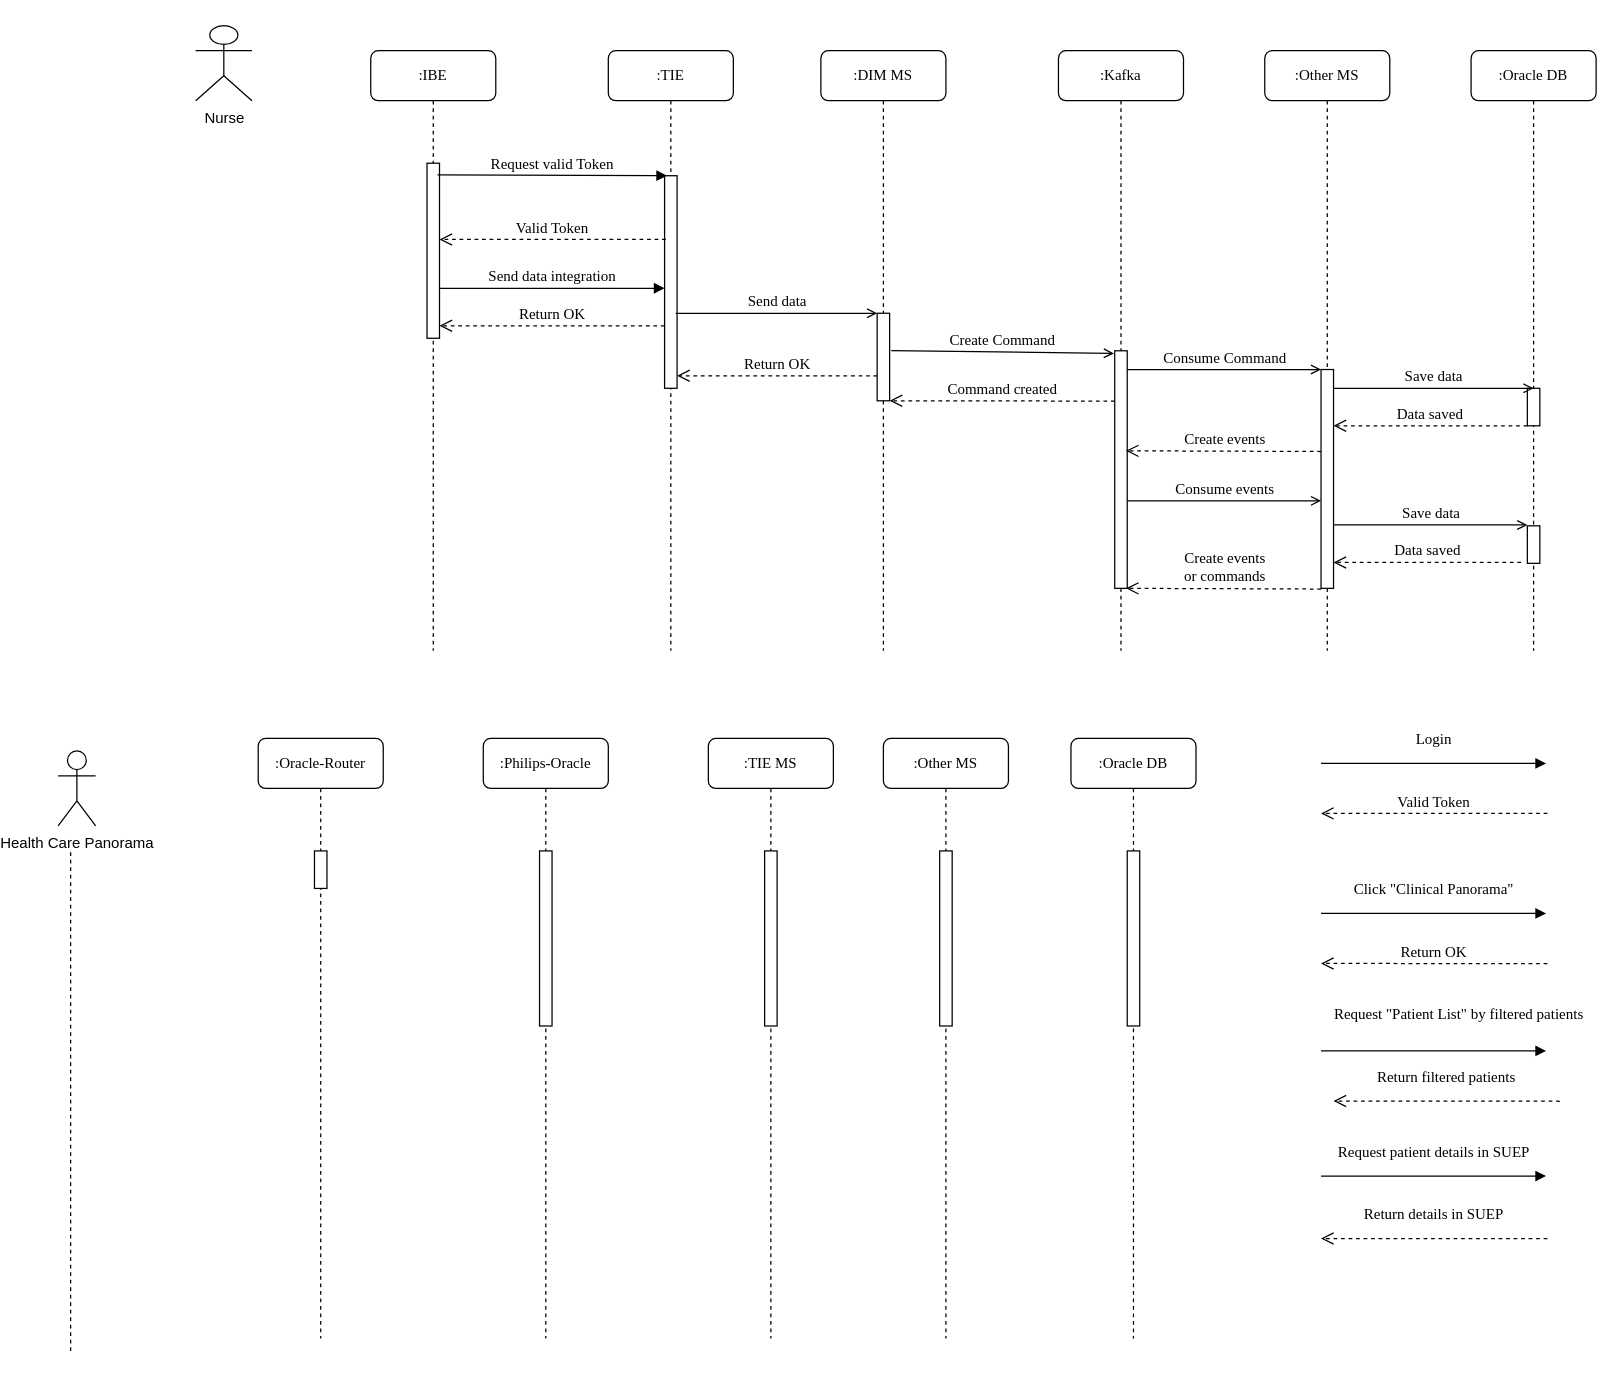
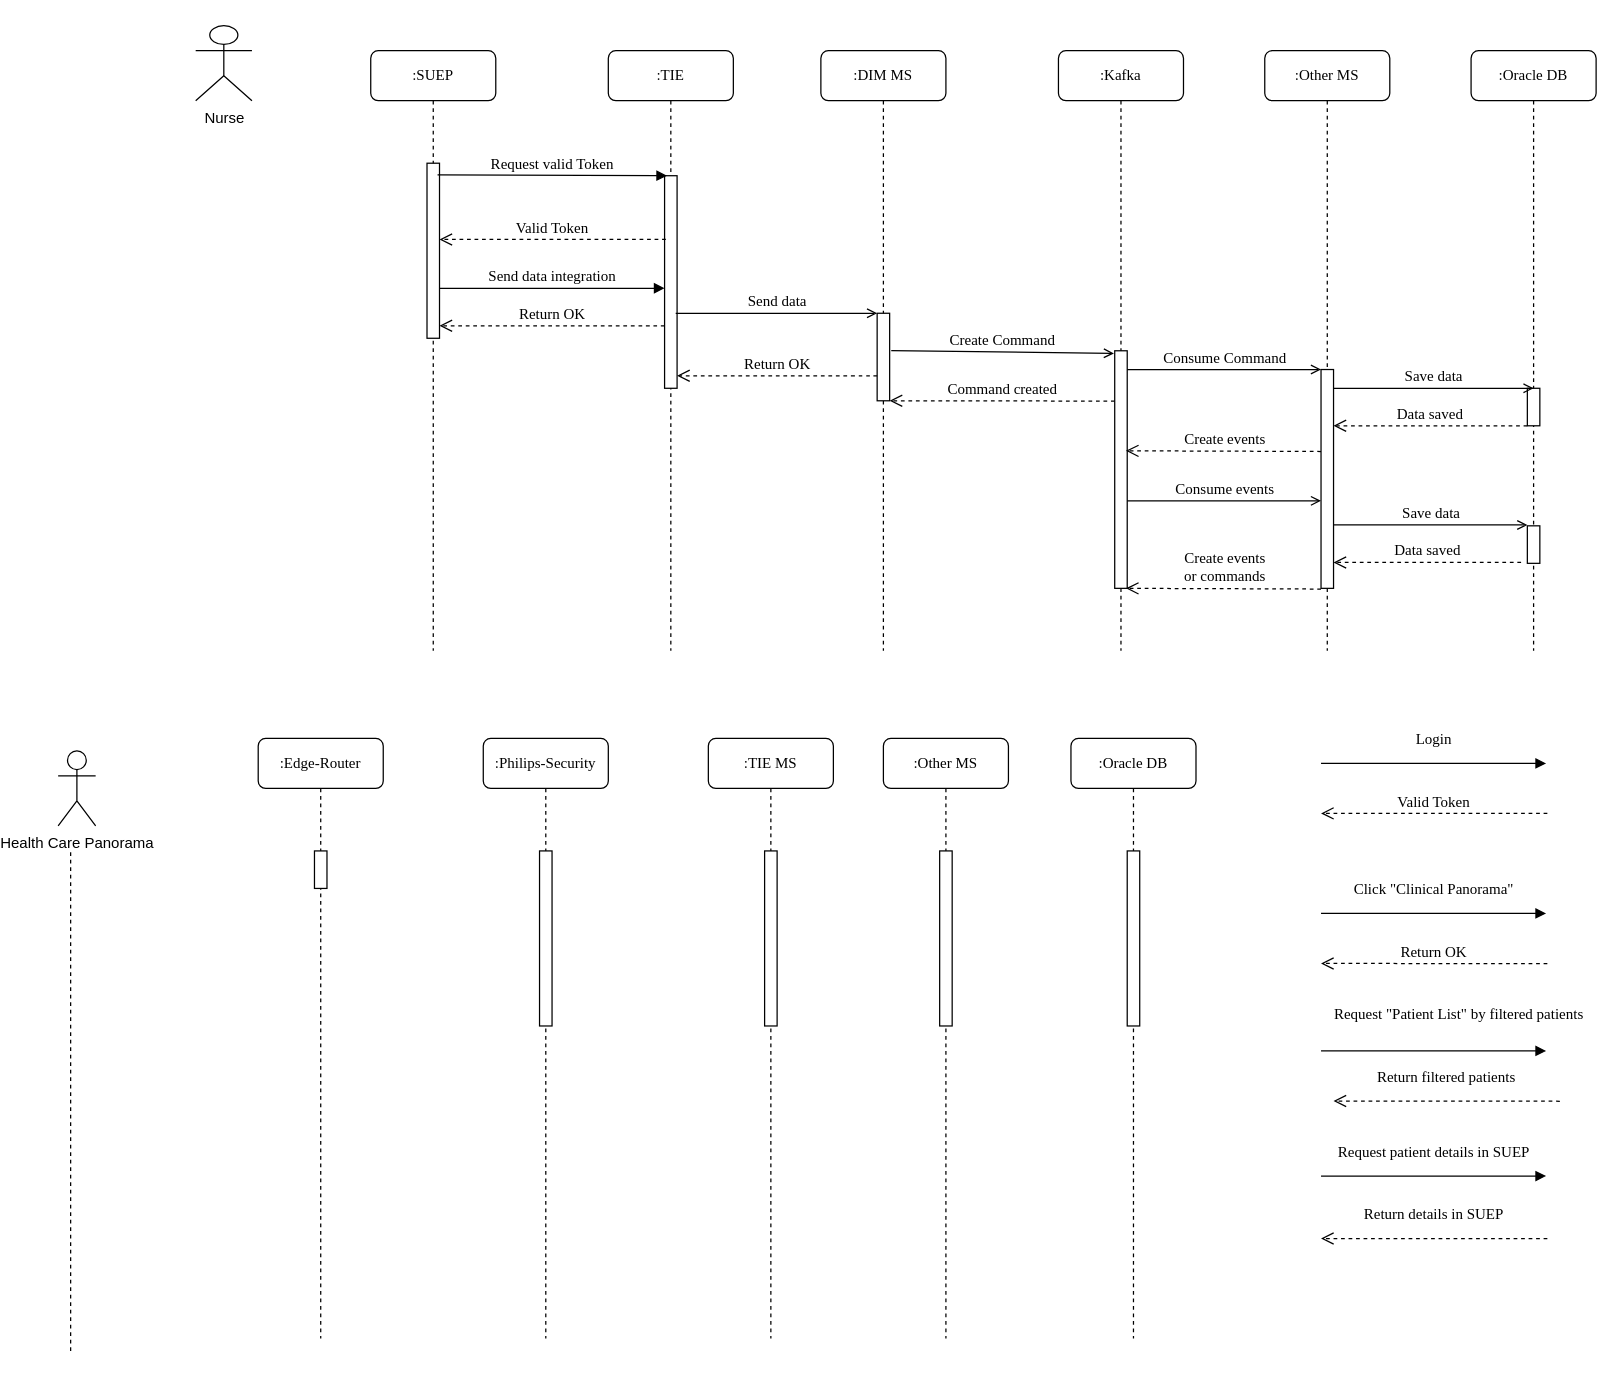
node ":IBE": label ":IBE" -> ":SUEP"
node ":Oracle-Router": label ":Oracle-Router" -> ":Edge-Router"
node ":Philips-Oracle": label ":Philips-Oracle" -> ":Philips-Security"
